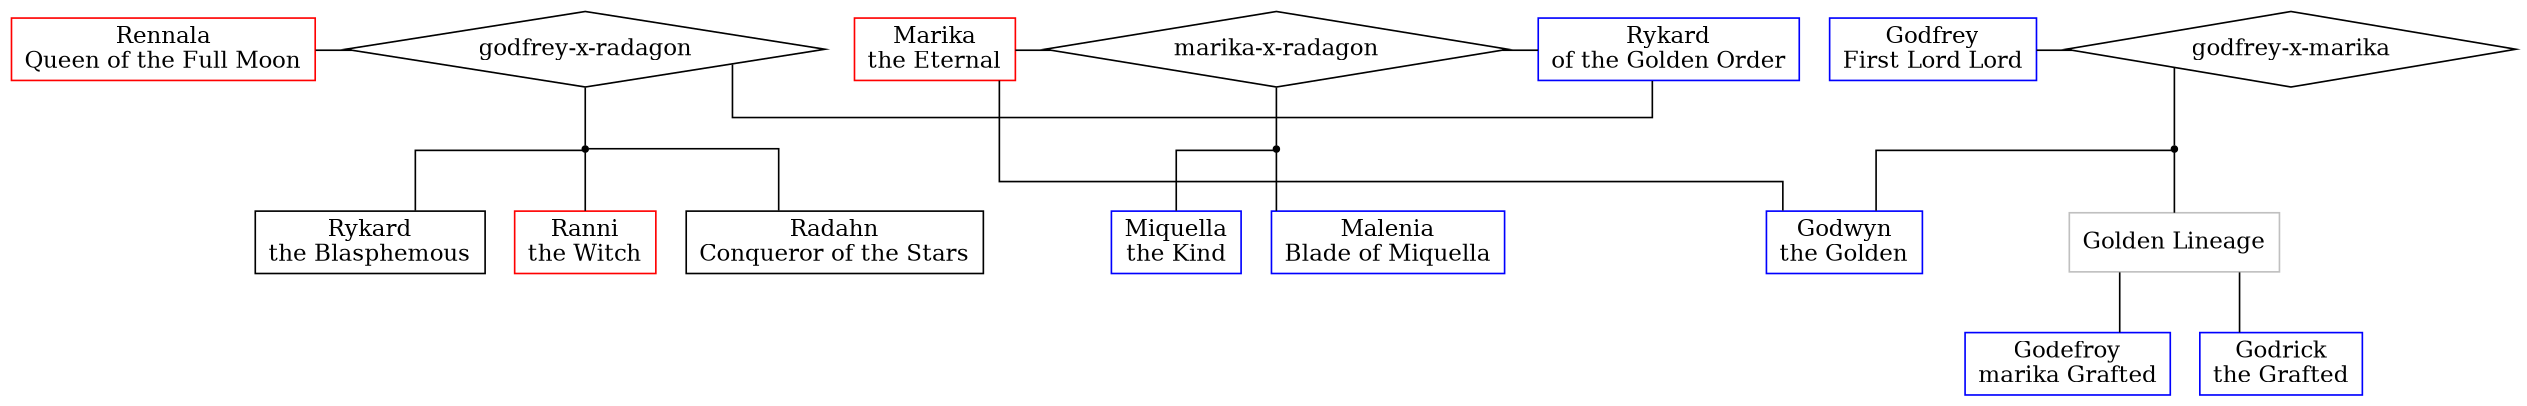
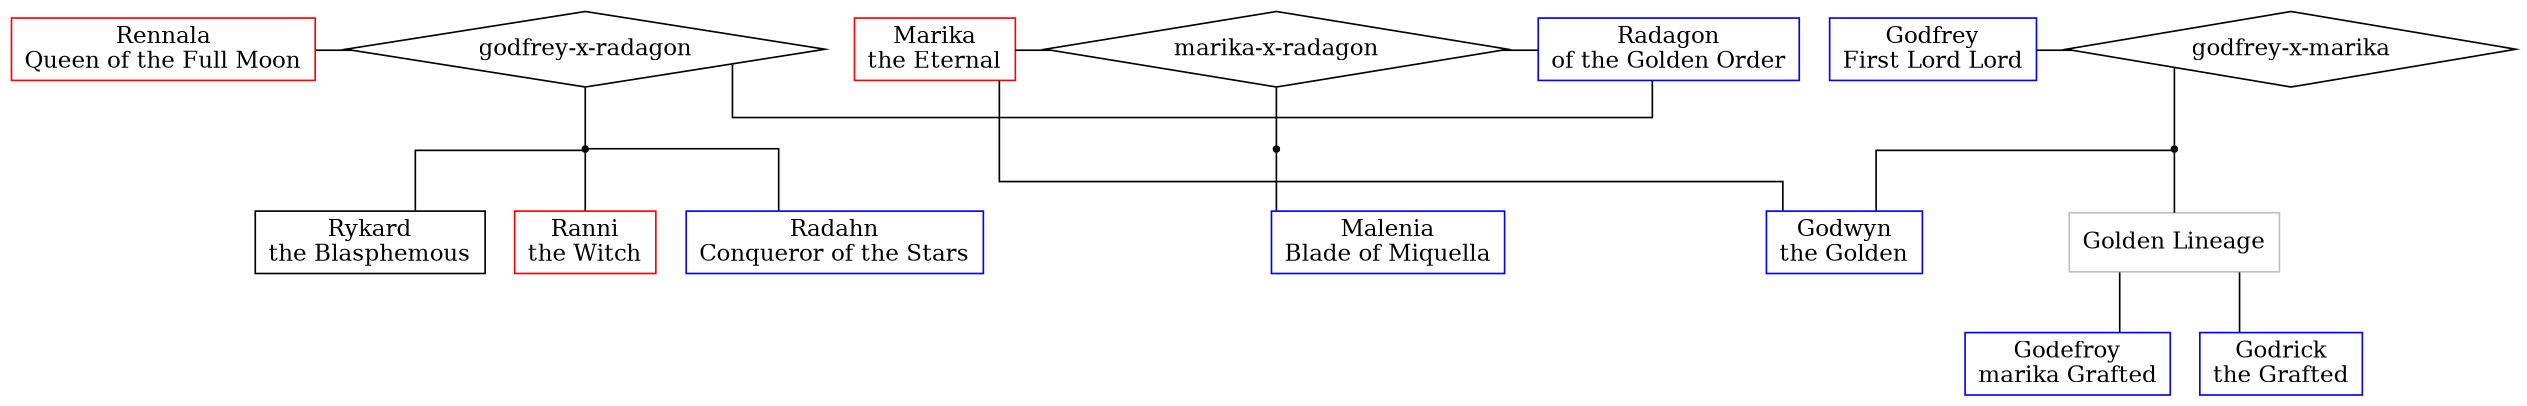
node "Rykard of the Golden Order": label "Rykard of the Golden Order" -> "Radagon of the Golden Order"
node "Radahn Conqueror of the Stars": color black -> blue
node "Miquella the Kind": removed
